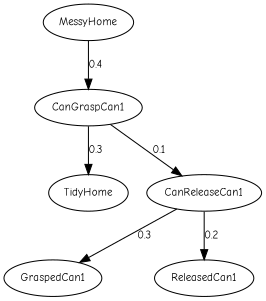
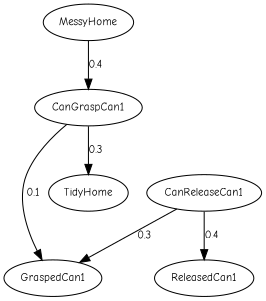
edge "CanGraspCan1" -> "CanReleaseCan1": now "CanGraspCan1" -> "GraspedCan1"
edge "CanReleaseCan1" -> "ReleasedCan1": label "0.2" -> "0.4"
